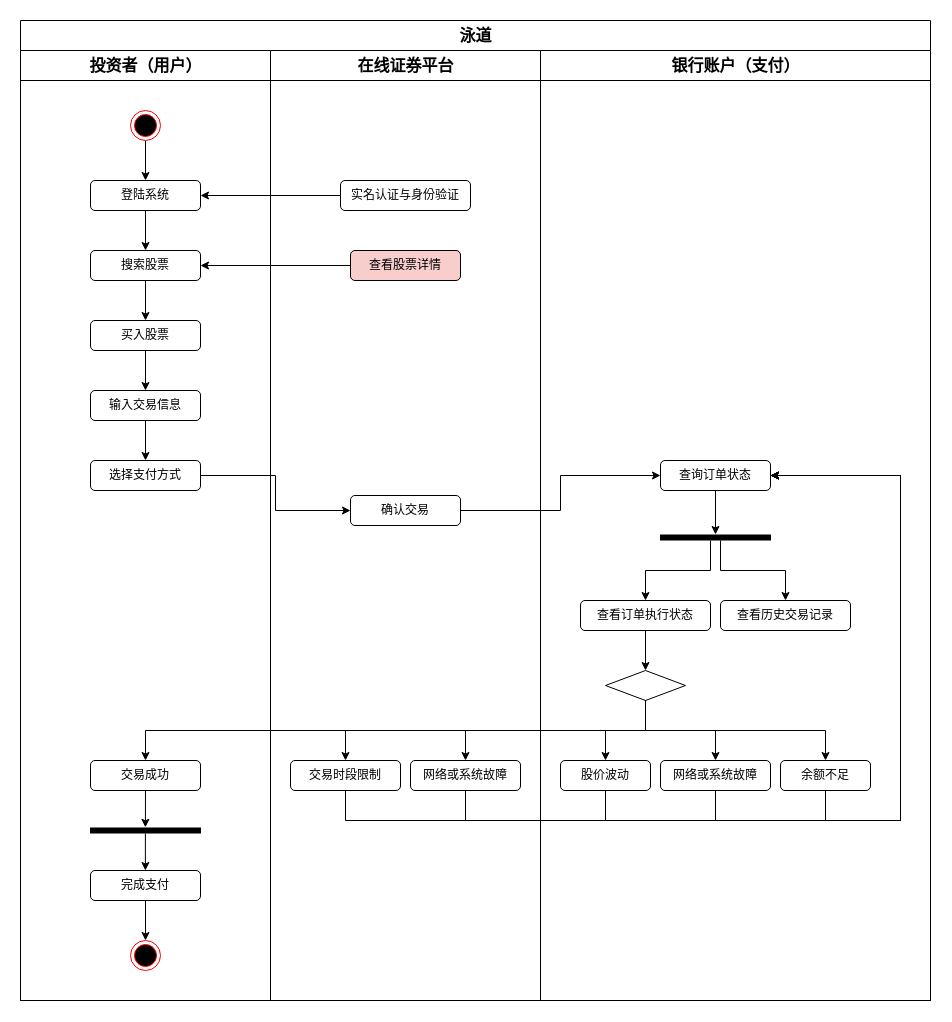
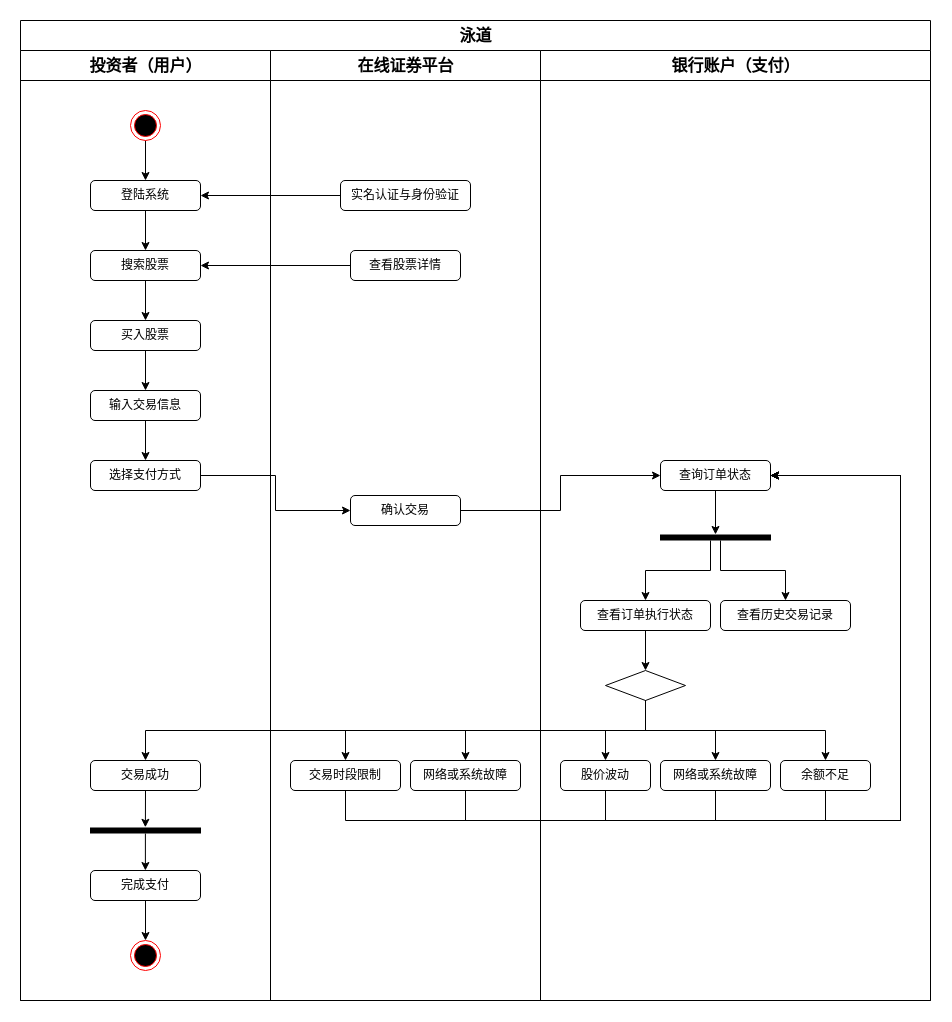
node "查看股票详情": fillcolor #f8cecc -> #ffffff
